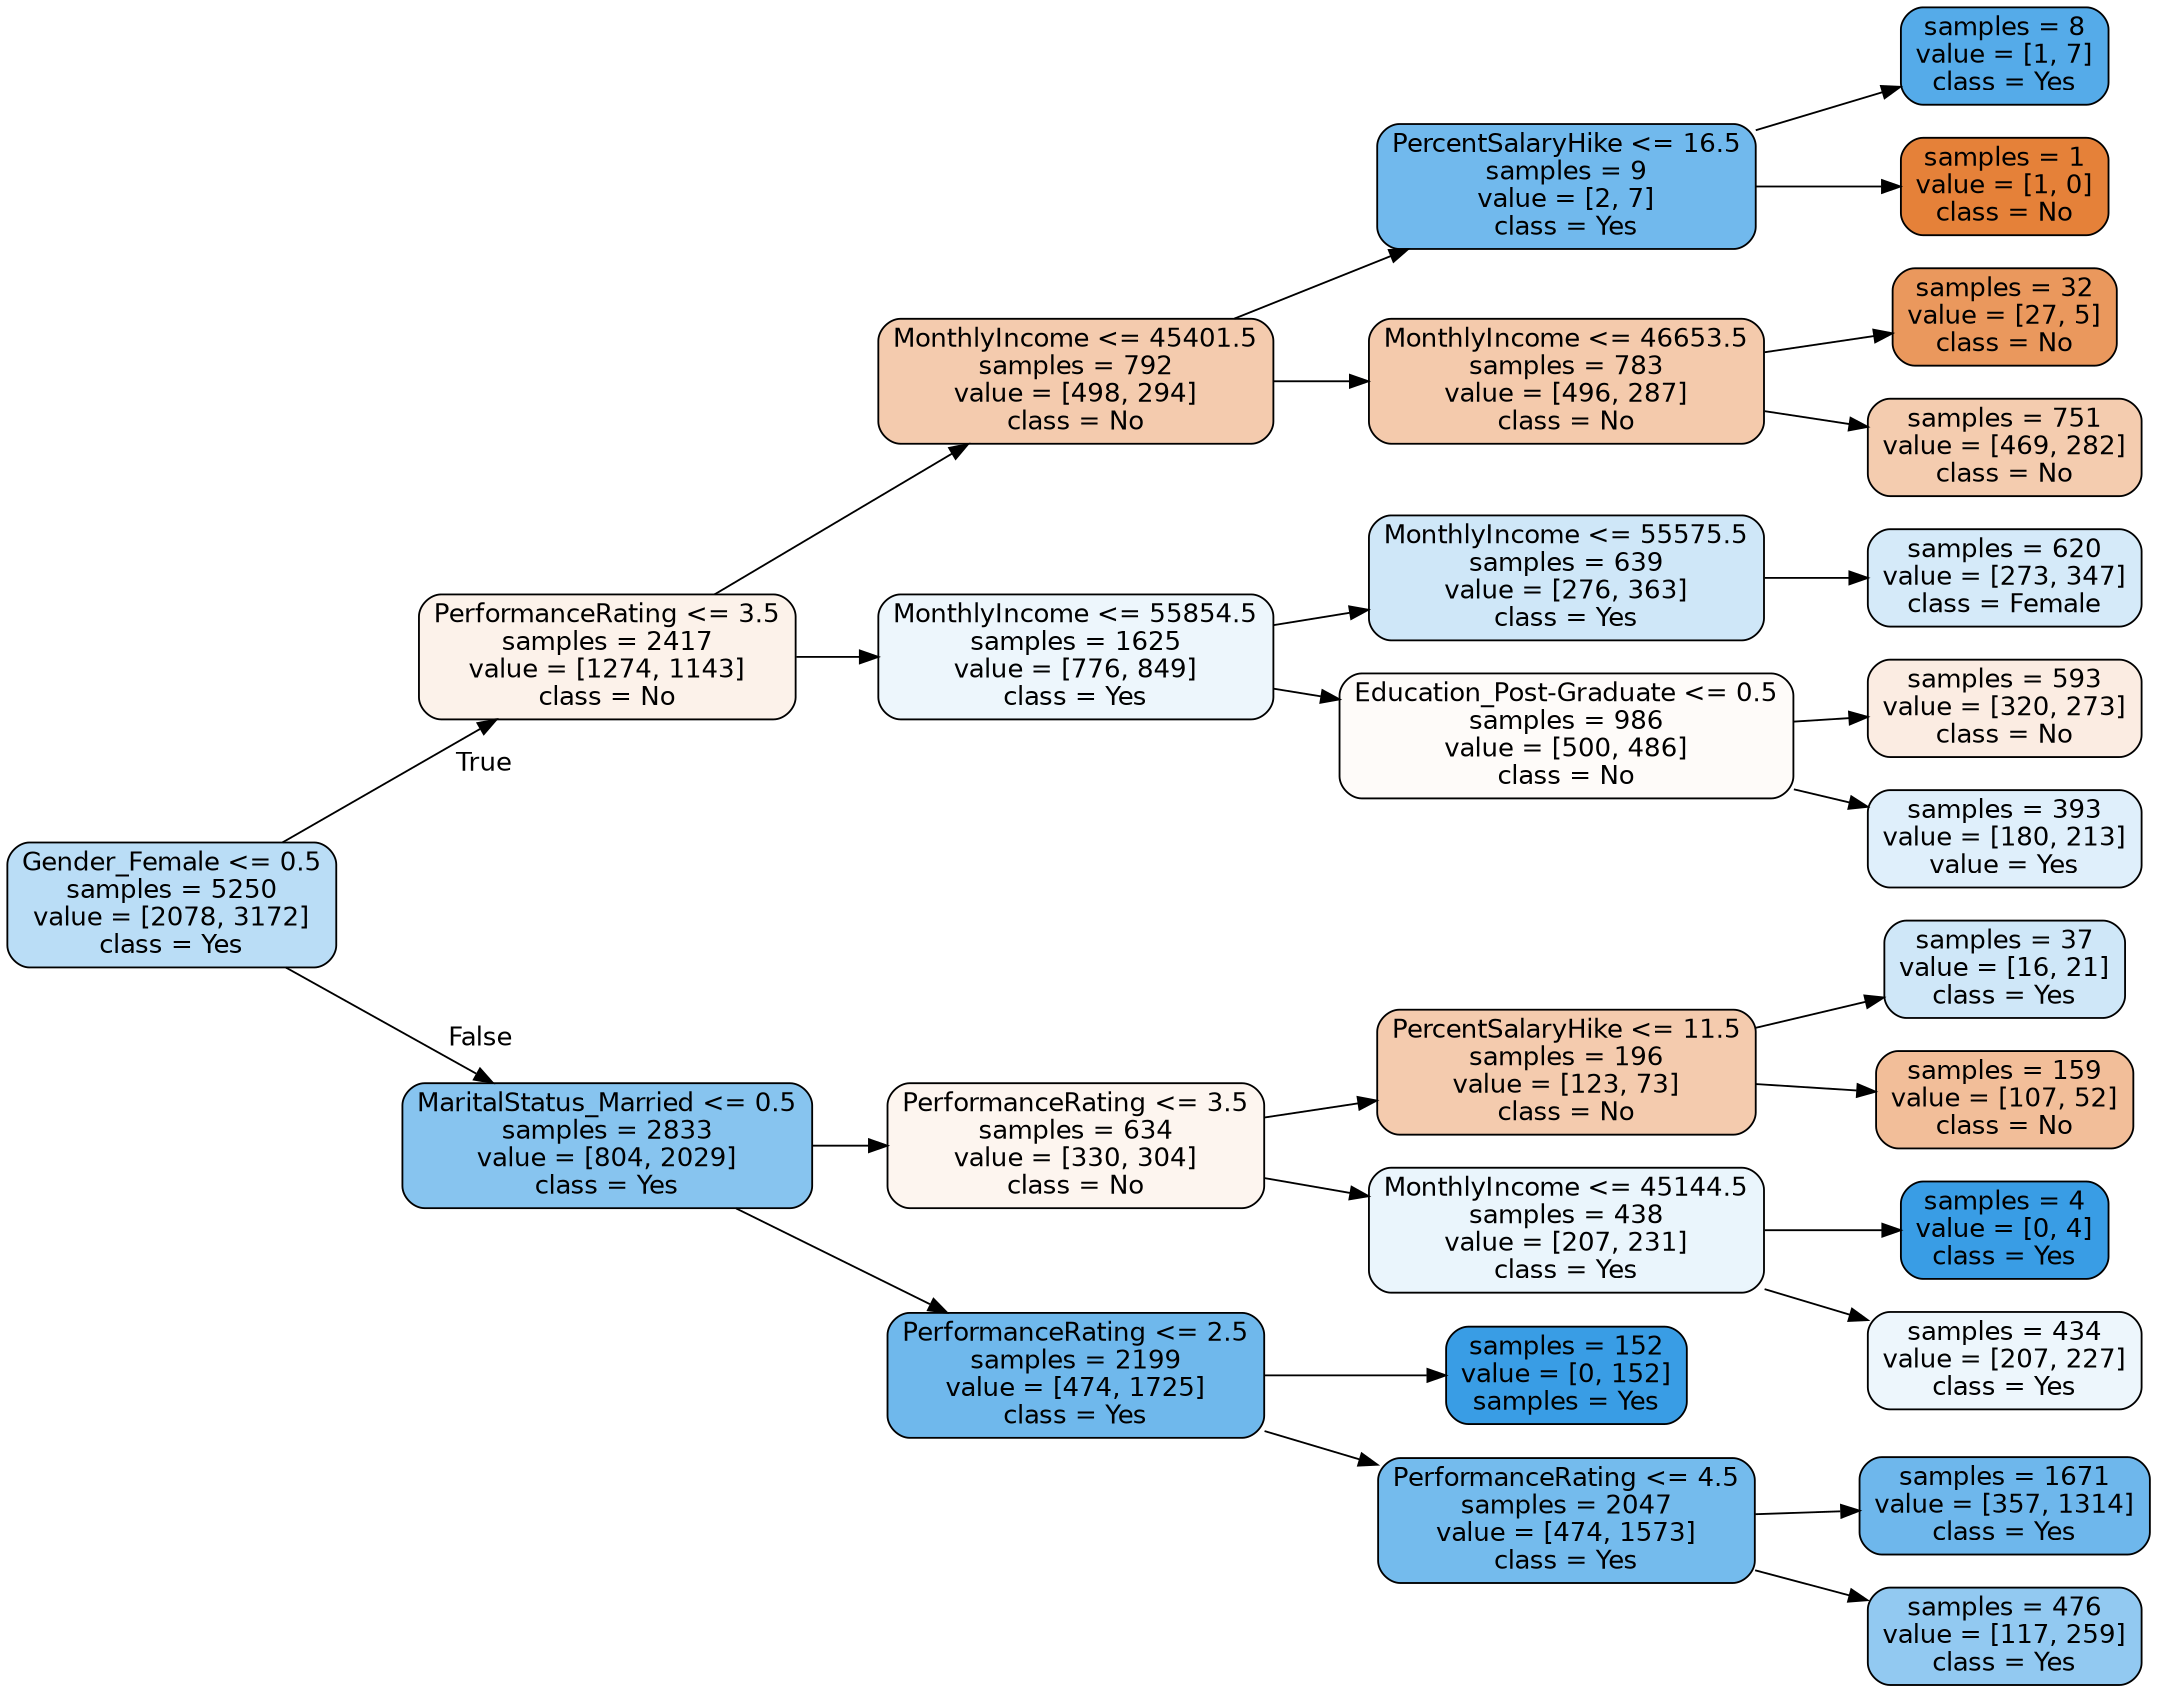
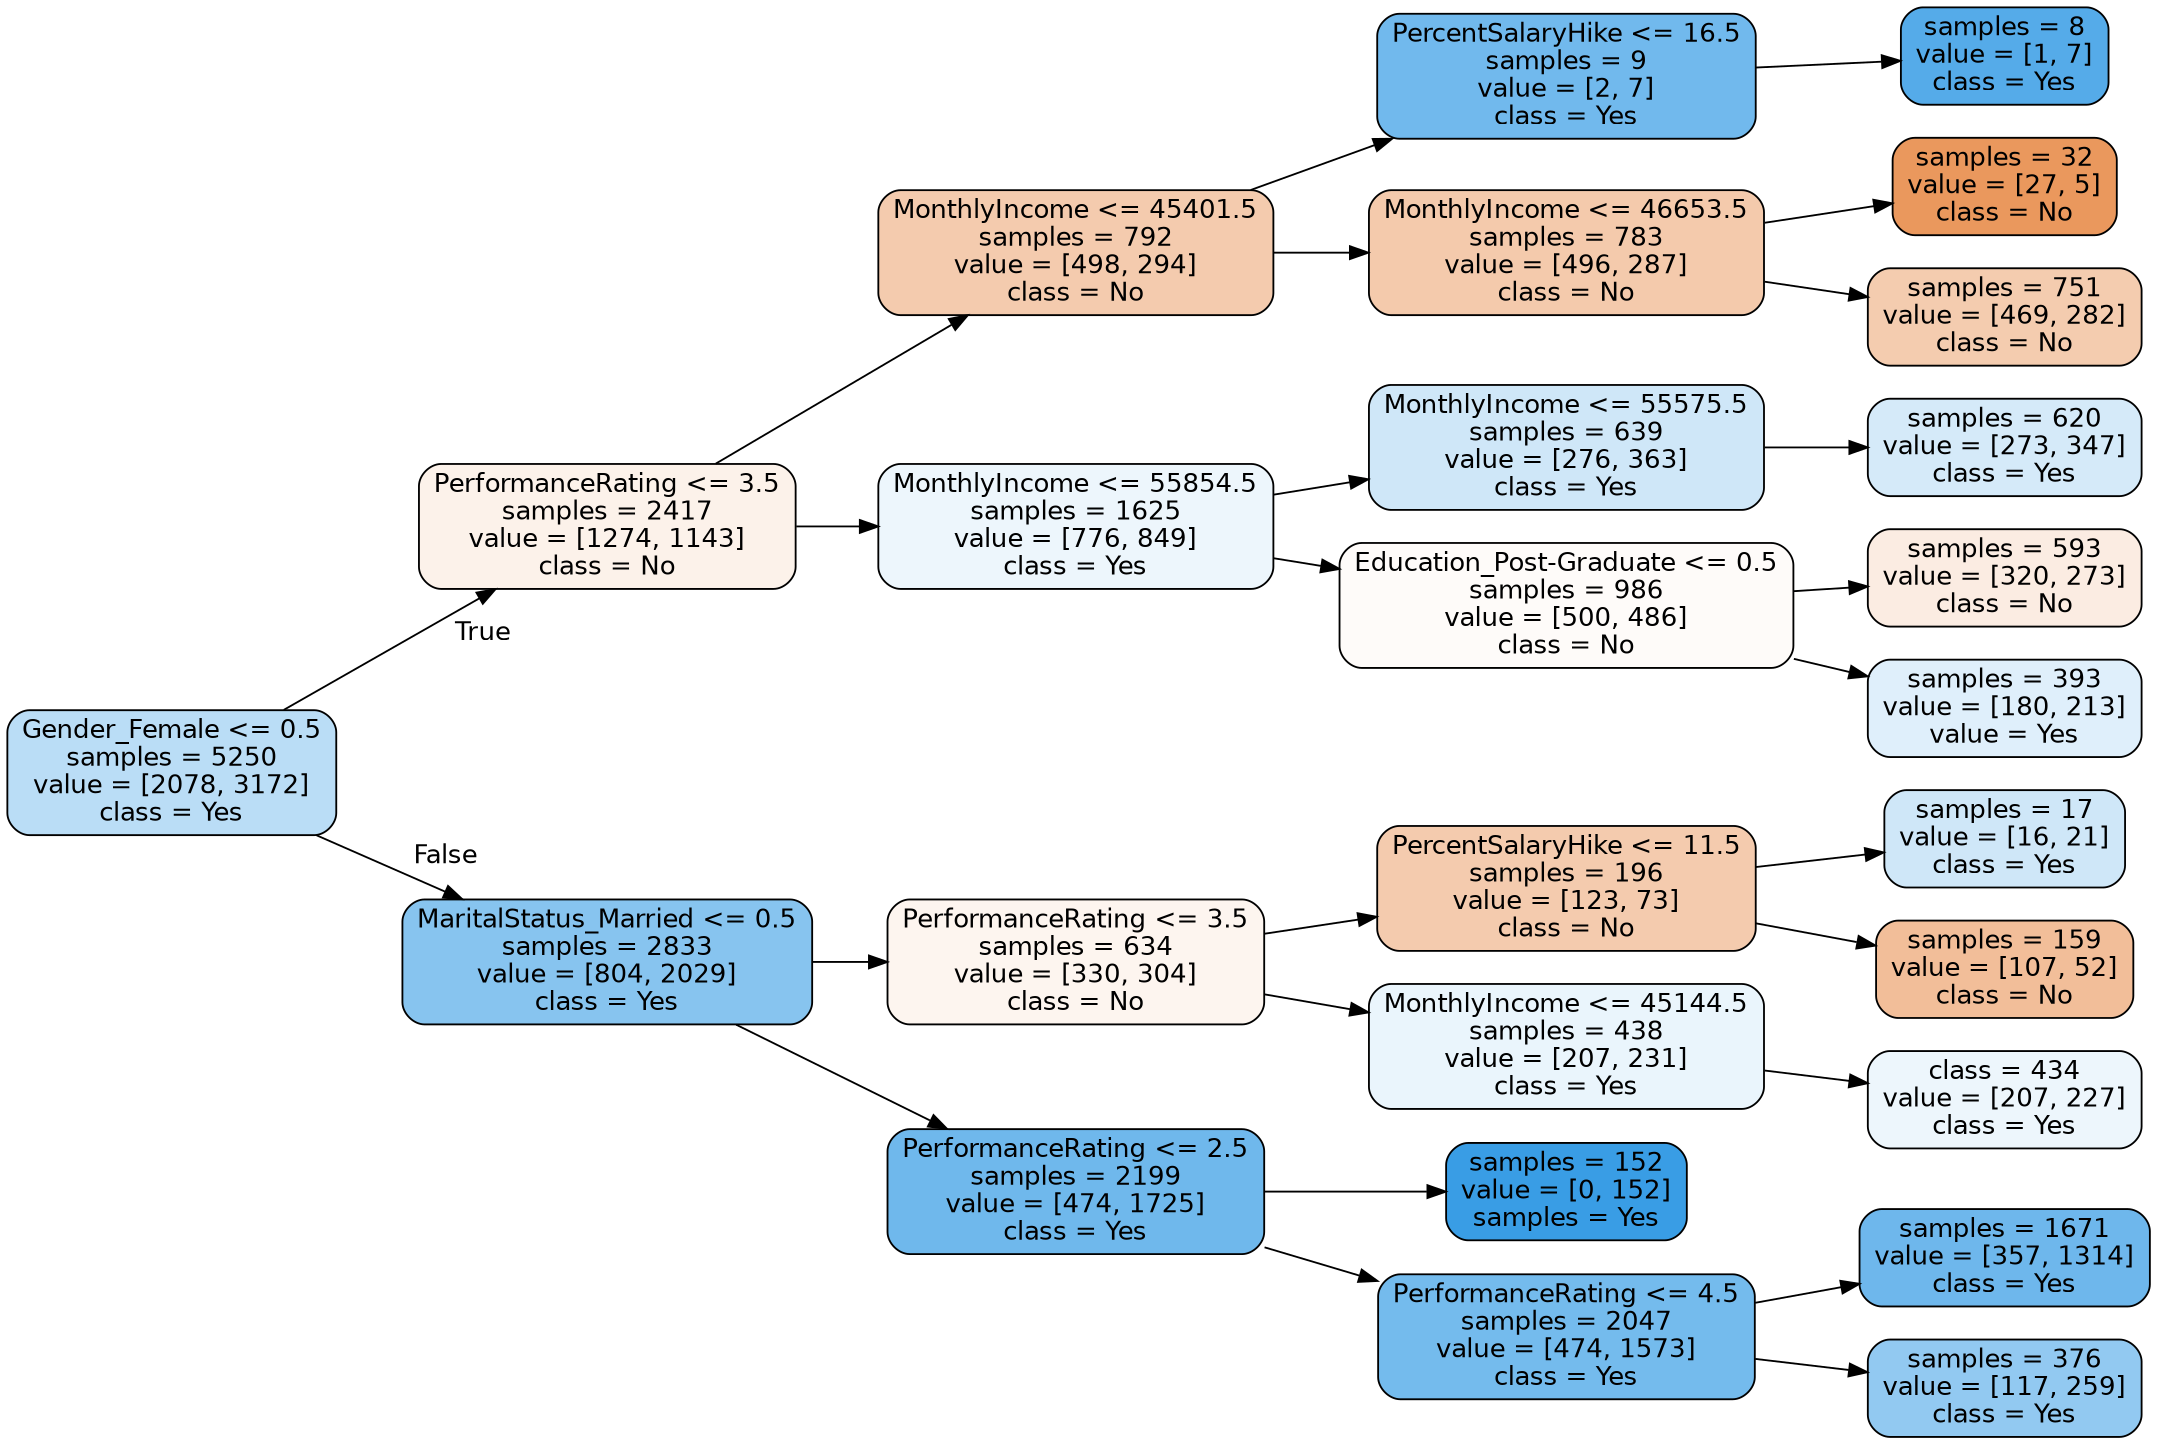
node "samples = 1 value = [1, 0] class = No": removed
node "samples = 620 value = [273, 347] class = Female": label "samples = 620 value = [273, 347] class = Female" -> "samples = 620 value = [273, 347] class = Yes"
node "samples = 37 value = [16, 21] class = Yes": label "samples = 37 value = [16, 21] class = Yes" -> "samples = 17 value = [16, 21] class = Yes"
node "samples = 4 value = [0, 4] class = Yes": removed
node "samples = 434 value = [207, 227] class = Yes": label "samples = 434 value = [207, 227] class = Yes" -> "class = 434 value = [207, 227] class = Yes"
node "samples = 476 value = [117, 259] class = Yes": label "samples = 476 value = [117, 259] class = Yes" -> "samples = 376 value = [117, 259] class = Yes"
